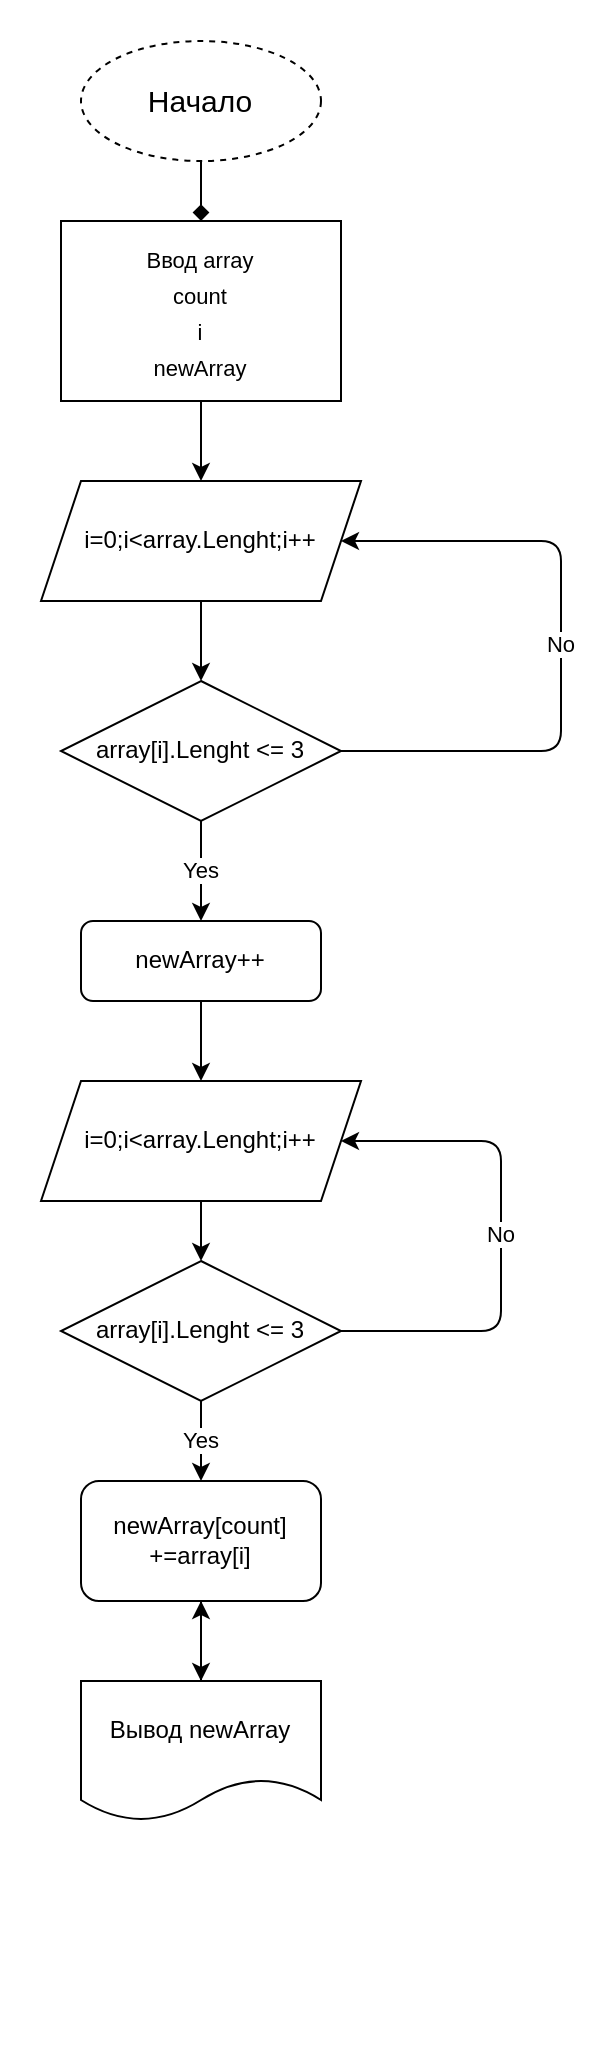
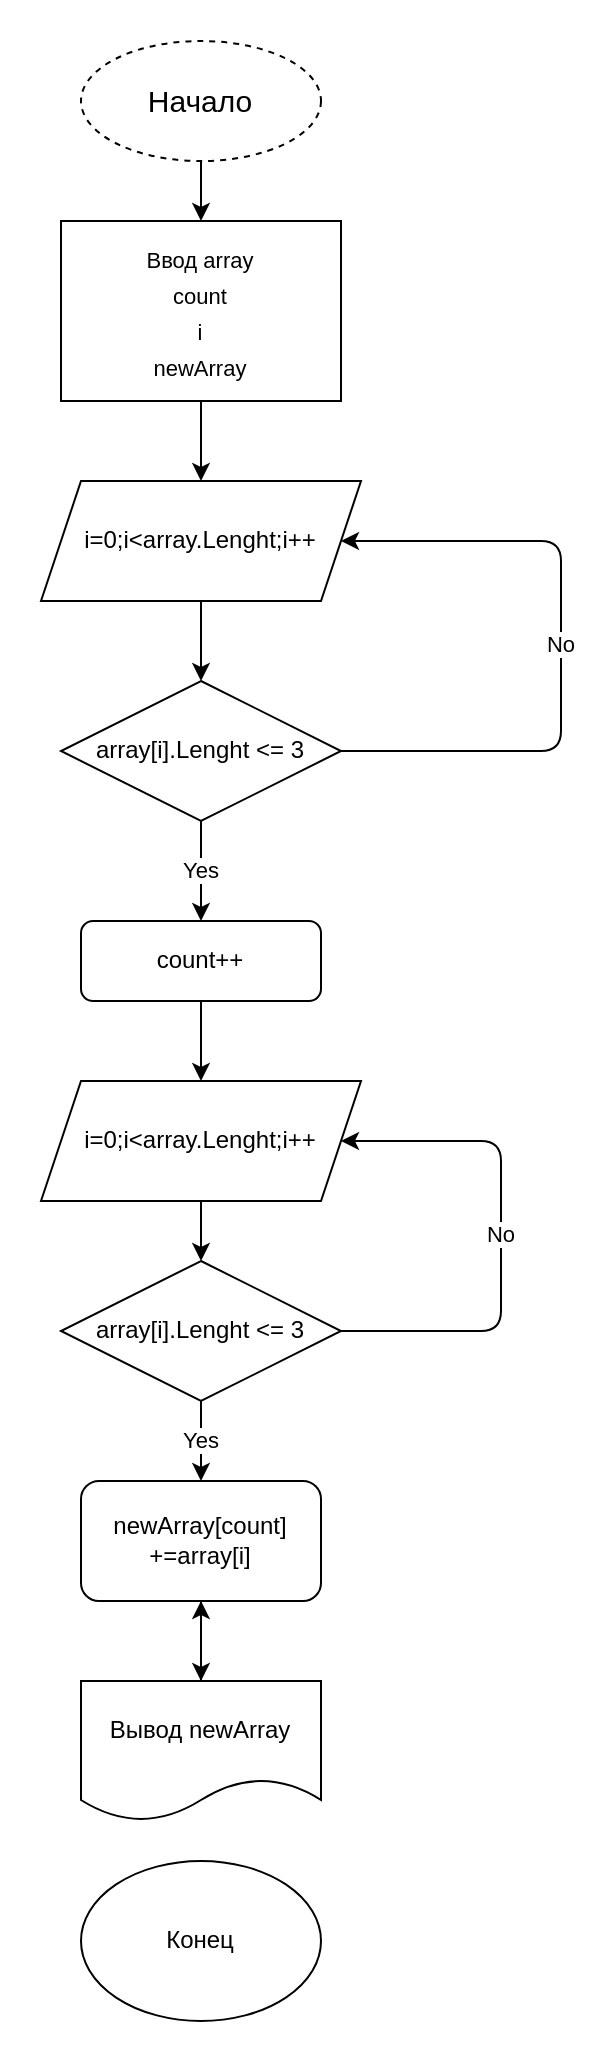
edge "Начало" -> "Ввод array count i newArray": arrowhead diamond -> classic
node "newArray++": label "newArray++" -> "count++"
node "Конец": added
